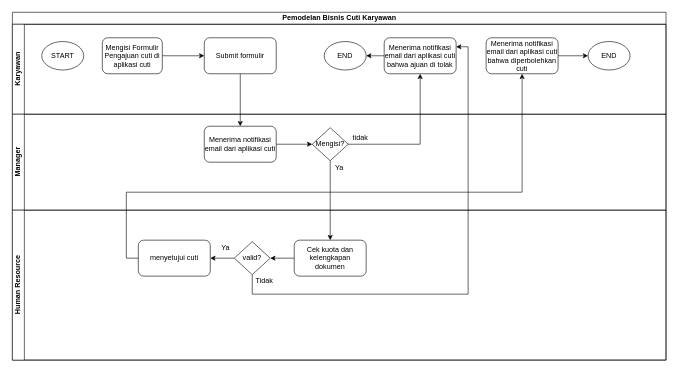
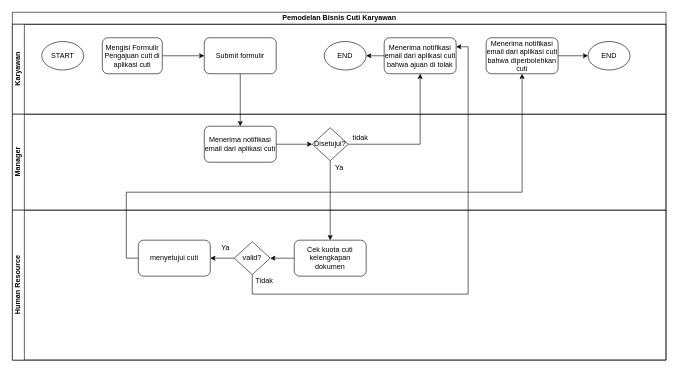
node "Mengisi?": label "Mengisi?" -> "Disetujui?"
node "Cek kuota dan kelengkapan dokumen": label "Cek kuota dan kelengkapan dokumen" -> "Cek kuota cuti kelengkapan dokumen"
